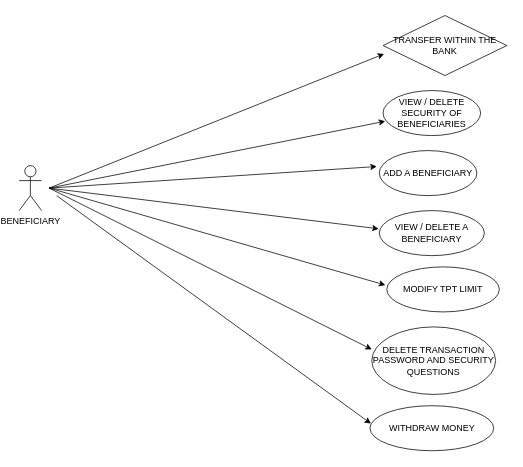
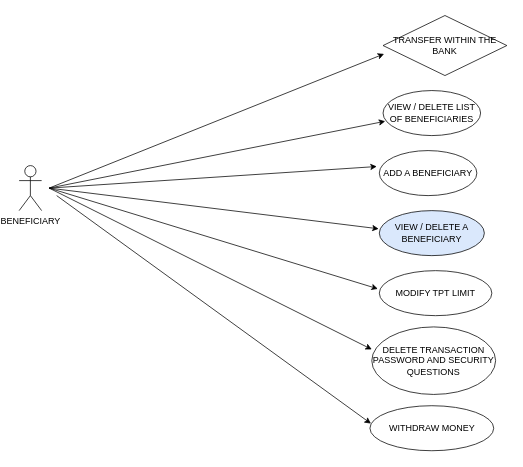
node "VIEW / DELETE SECURITY OF BENEFICIARIES": label "VIEW / DELETE SECURITY OF BENEFICIARIES" -> "VIEW / DELETE LIST OF BENEFICIARIES"
node "VIEW / DELETE A BENEFICIARY": fillcolor #ffffff -> #dae8fc
node "MODIFY TPT LIMIT": moved (443, 289) -> (435, 293)
